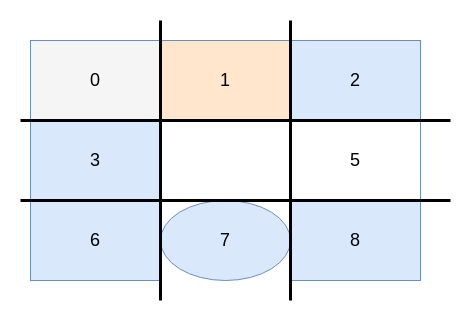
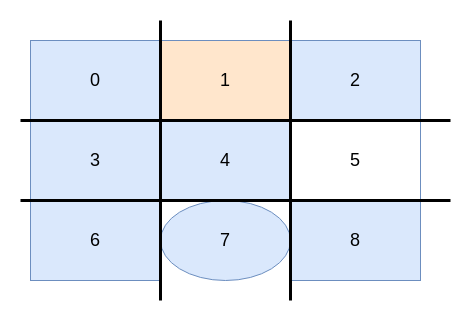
node "0": fillcolor #f5f5f5 -> #dae8fc
node "4": added
